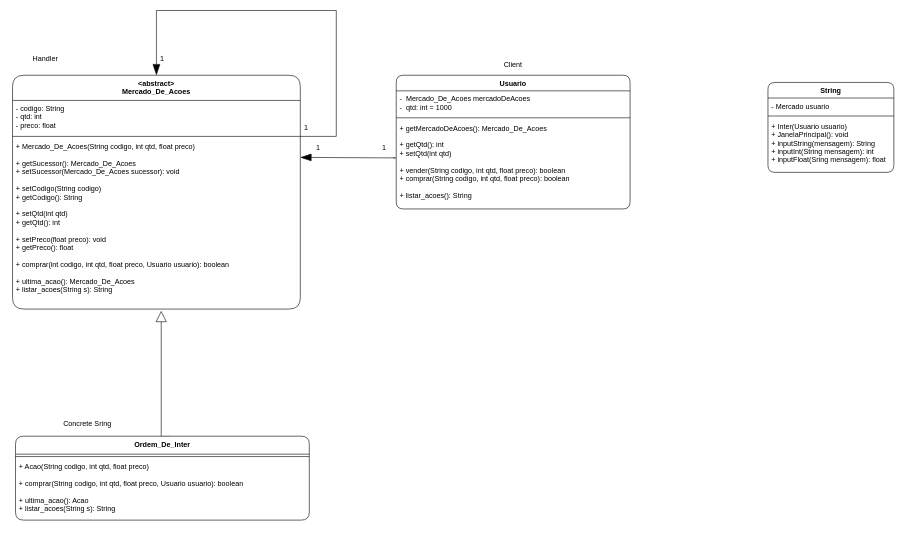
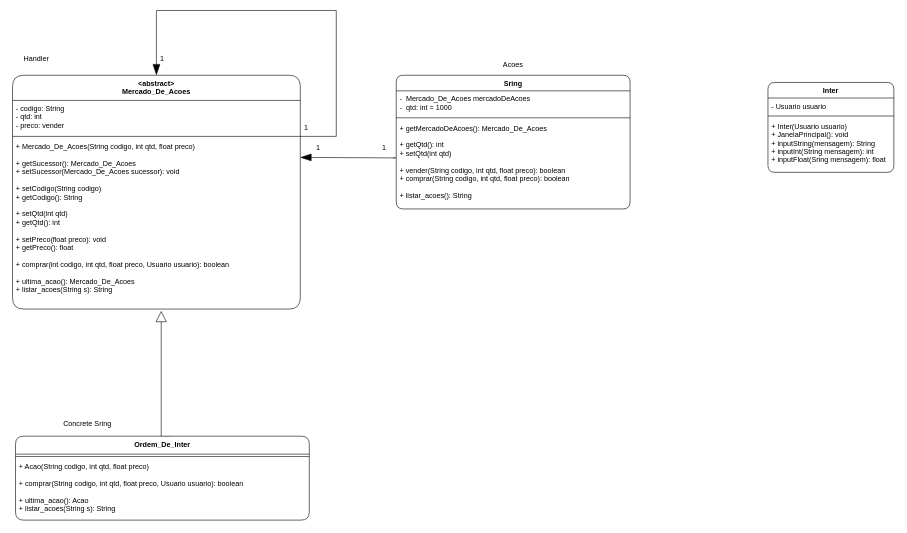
node "Handler": moved (45, 59) -> (36, 59)
node "Client": label "Client" -> "Acoes"
node "Usuario": label "Usuario" -> "Sring"
node "String": label "String" -> "Inter"
node "- Mercado usuario": label "- Mercado usuario" -> "- Usuario usuario"
node "- codigo: String - qtd: int - preco: float": label "- codigo: String - qtd: int - preco: float" -> "- codigo: String - qtd: int - preco: vender"
